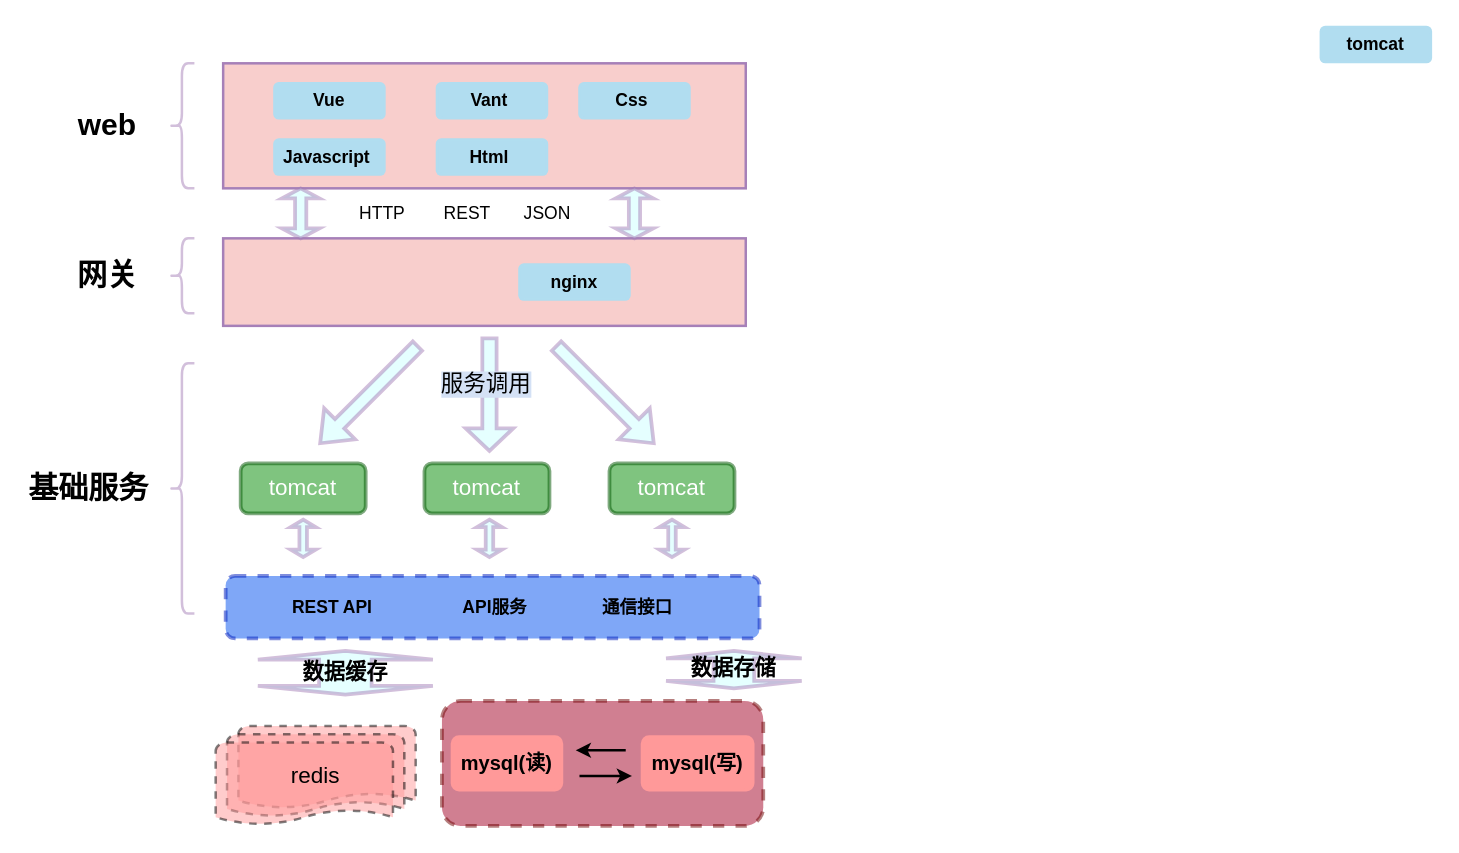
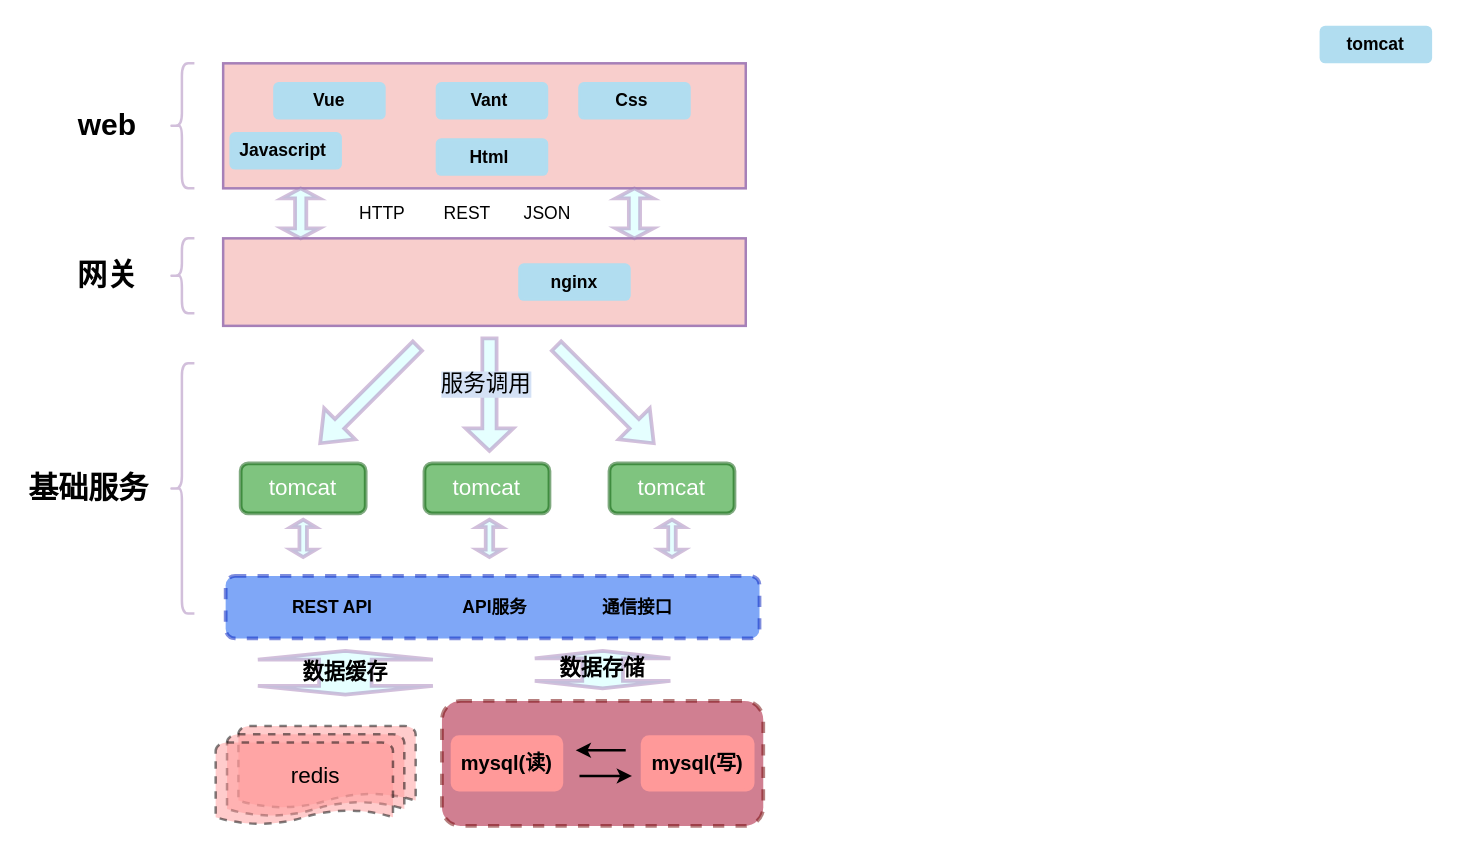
node "Javascript": moved (329, 157) -> (286, 151)
node "数据存储": moved (734, 669) -> (603, 669)
